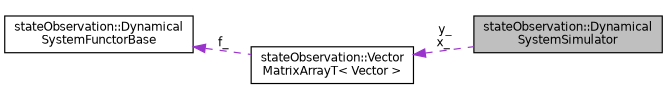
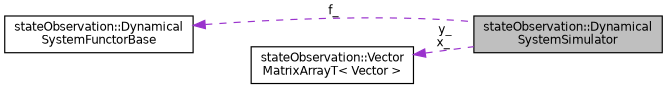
edge "stateObservation::Vector MatrixArrayT< Vector >" -> "stateObservation::Dynamical SystemFunctorBase": now "stateObservation::Dynamical SystemSimulator" -> "stateObservation::Dynamical SystemFunctorBase"
